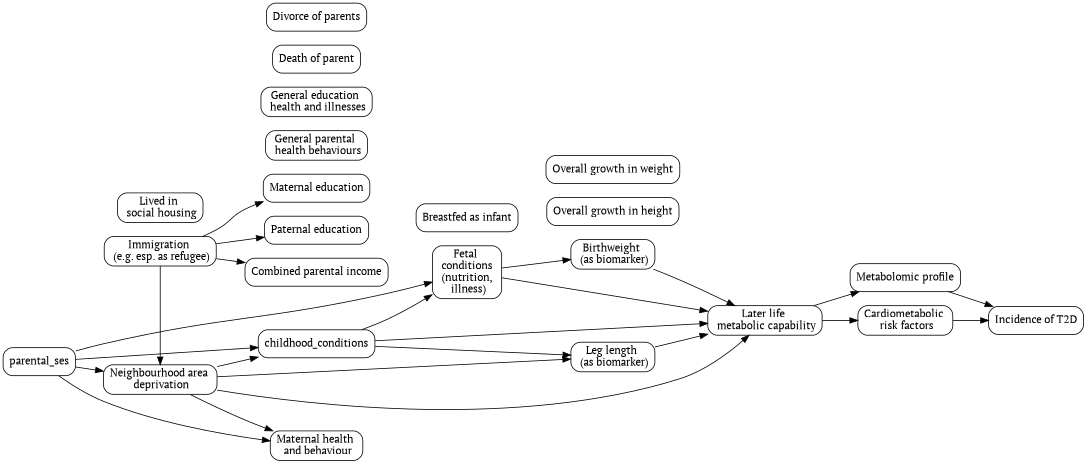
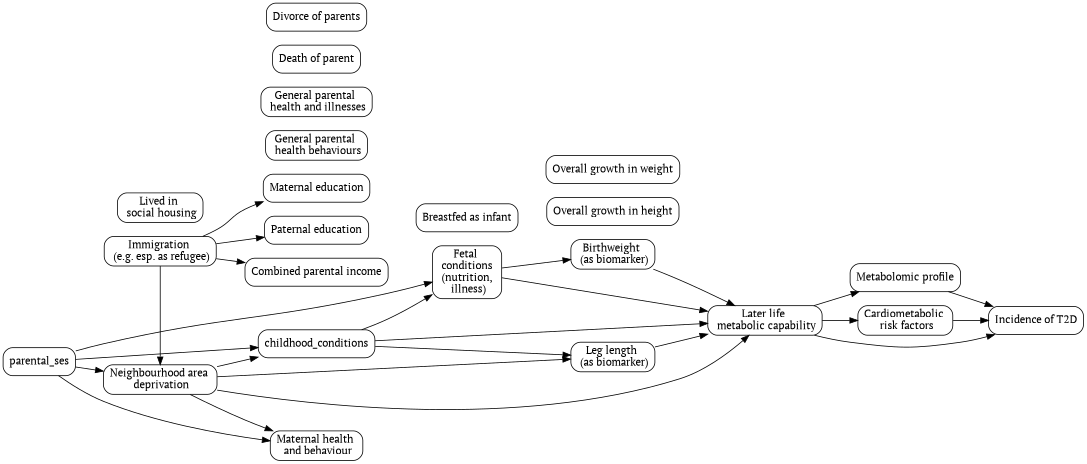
node "General education health and illnesses": label "General education health and illnesses" -> "General parental health and illnesses"
edge "Later life metabolic capability" -> "Incidence of T2D": added
